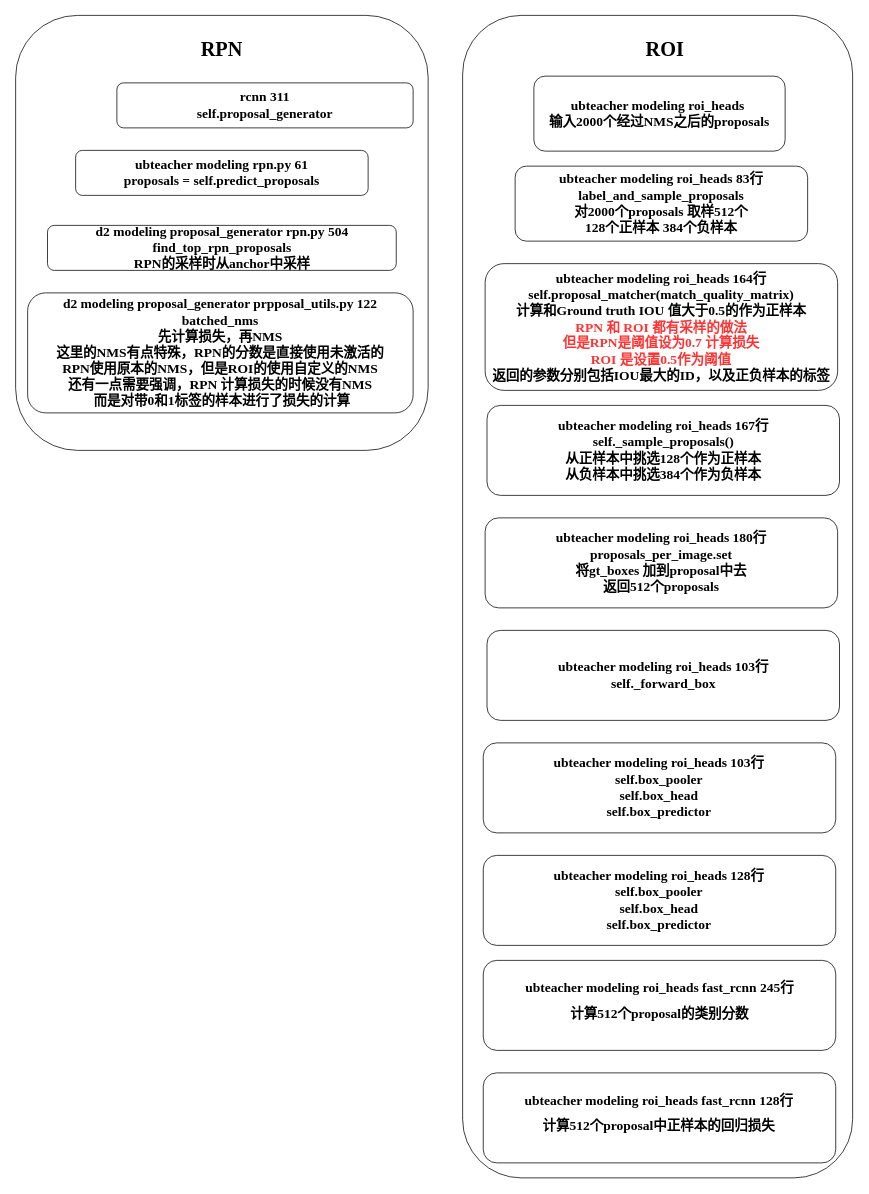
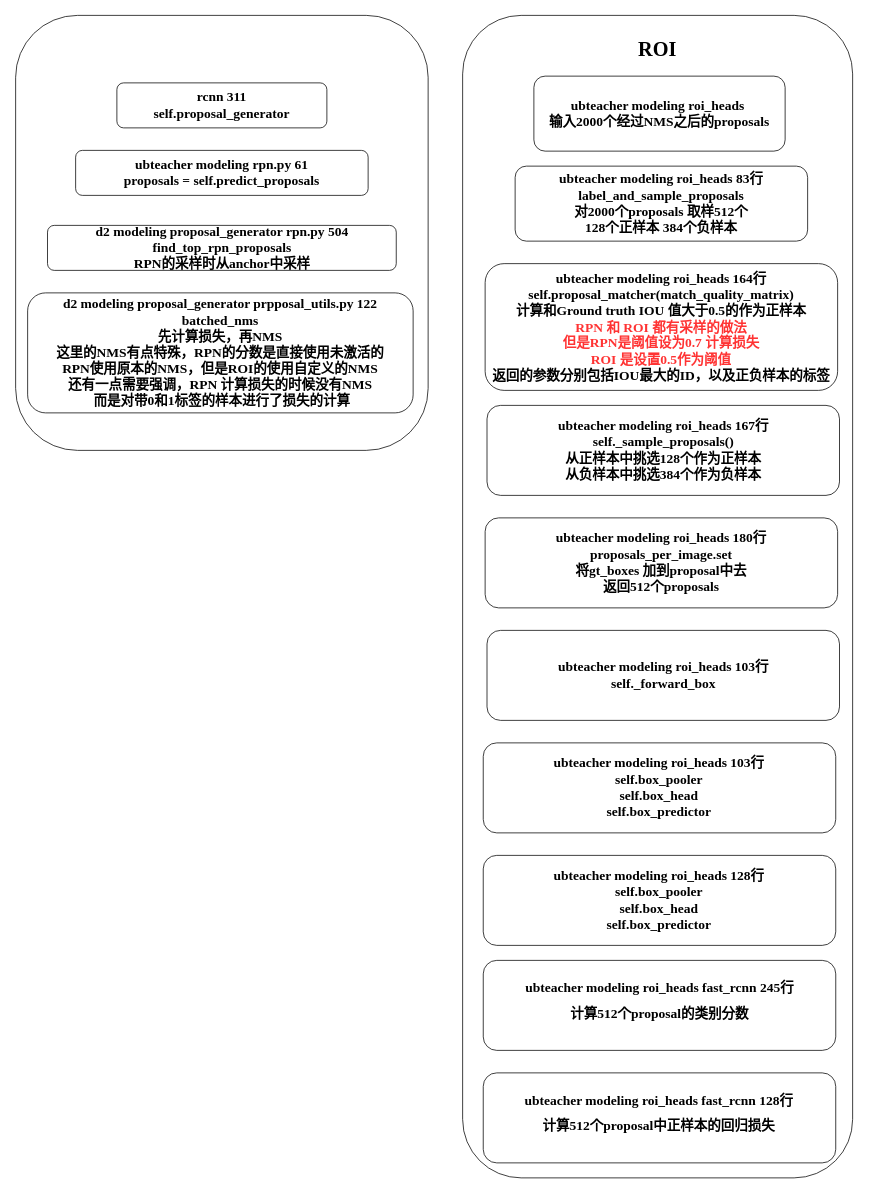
node "RPN": removed
node "ROI": moved (665, 49) -> (657, 49)
node "rcnn 311 self.proposal_generator": size 296x45 -> 210x45
